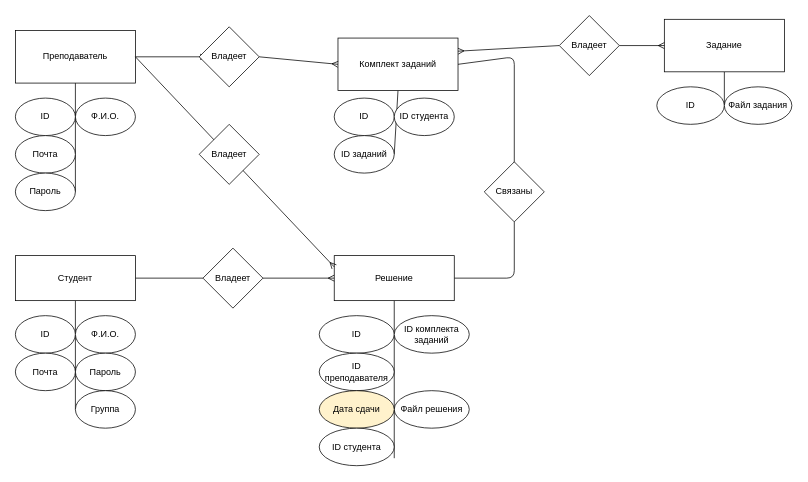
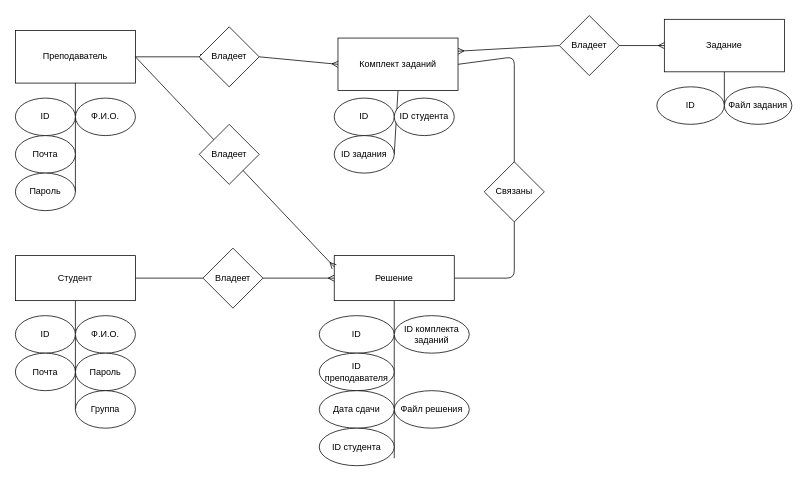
node "ID заданий": label "ID заданий" -> "ID задания"
node "Дата сдачи": fillcolor #fff2cc -> #ffffff
